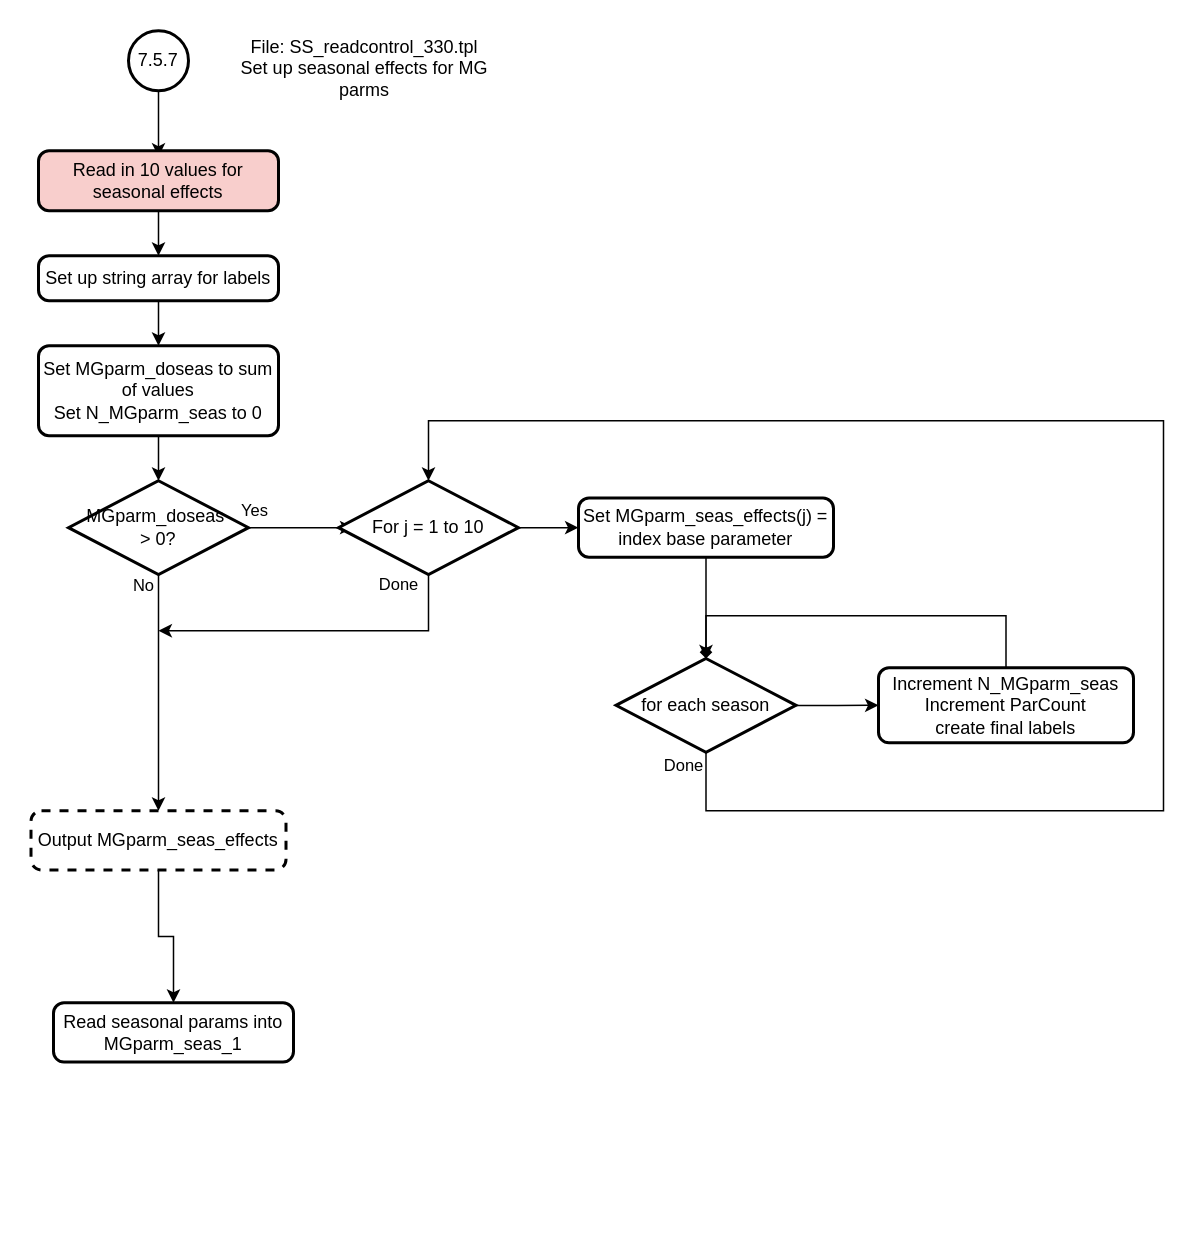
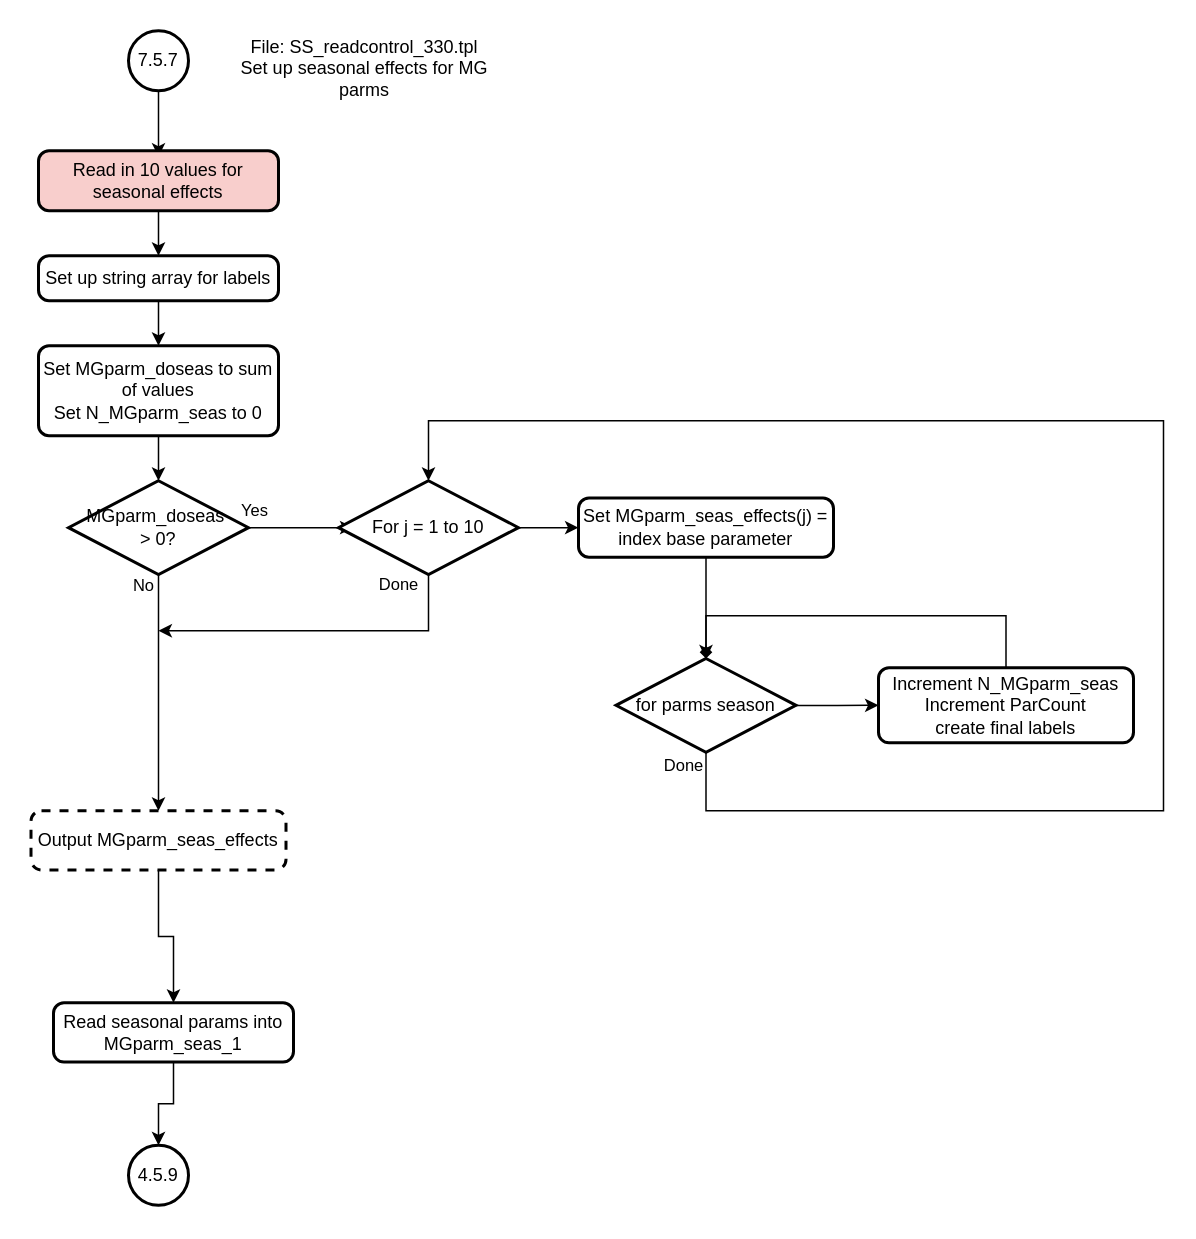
node "for each season": label "for each season" -> "for parms season"
edge "Read seasonal params into MGparm_seas_1" -> "4.5.9": added
node "4.5.9": added
